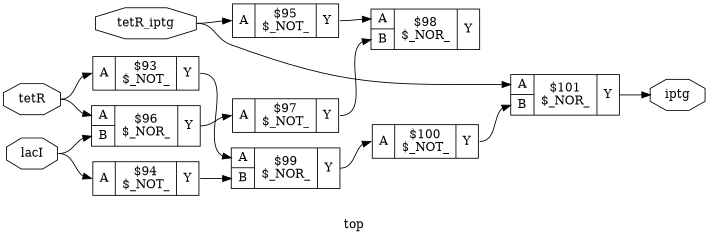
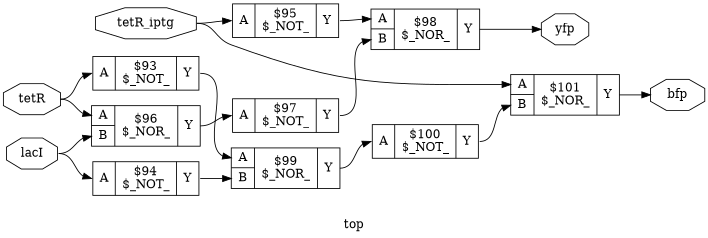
node "yfp": added
node "iptg": label "iptg" -> "bfp"
